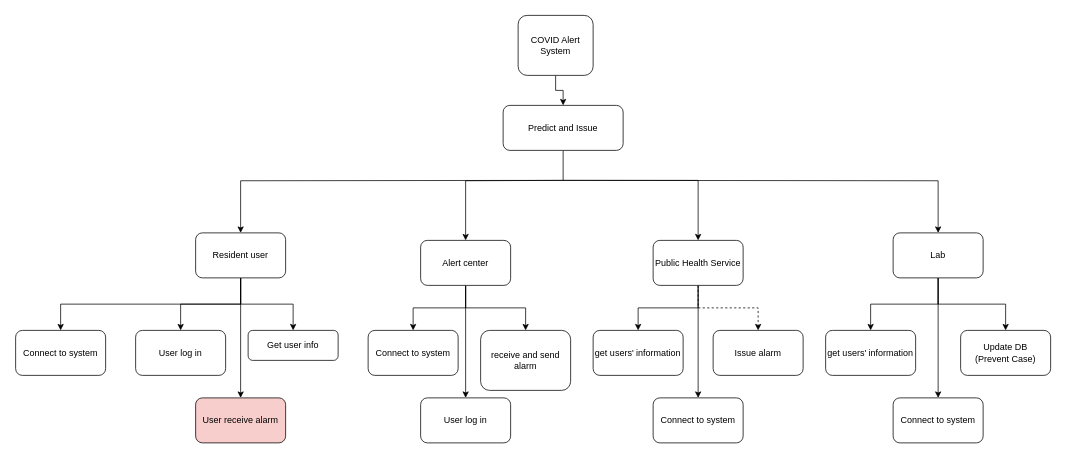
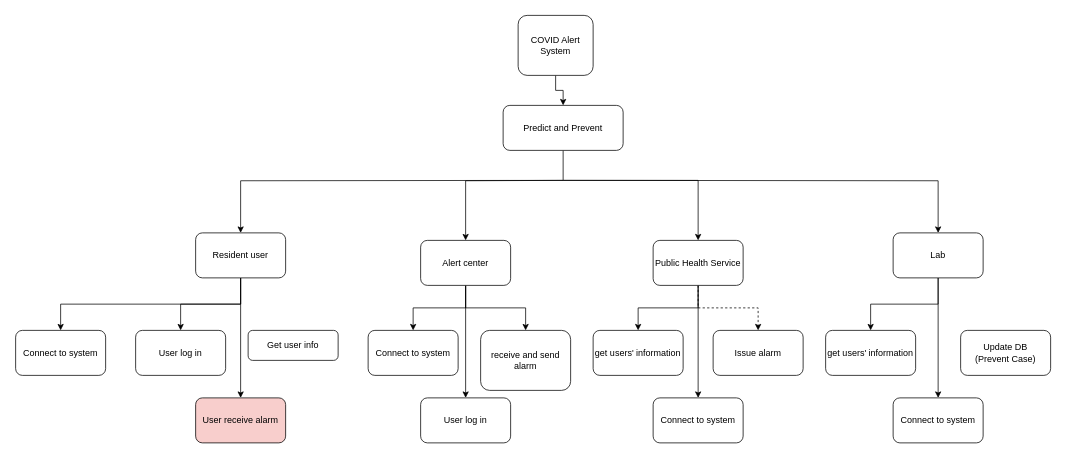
node "Predict and Issue": label "Predict and Issue" -> "Predict and Prevent"
edge "Resident user" -> "Get user info": removed
edge "Lab" -> "Update DB (Prevent Case)": removed
